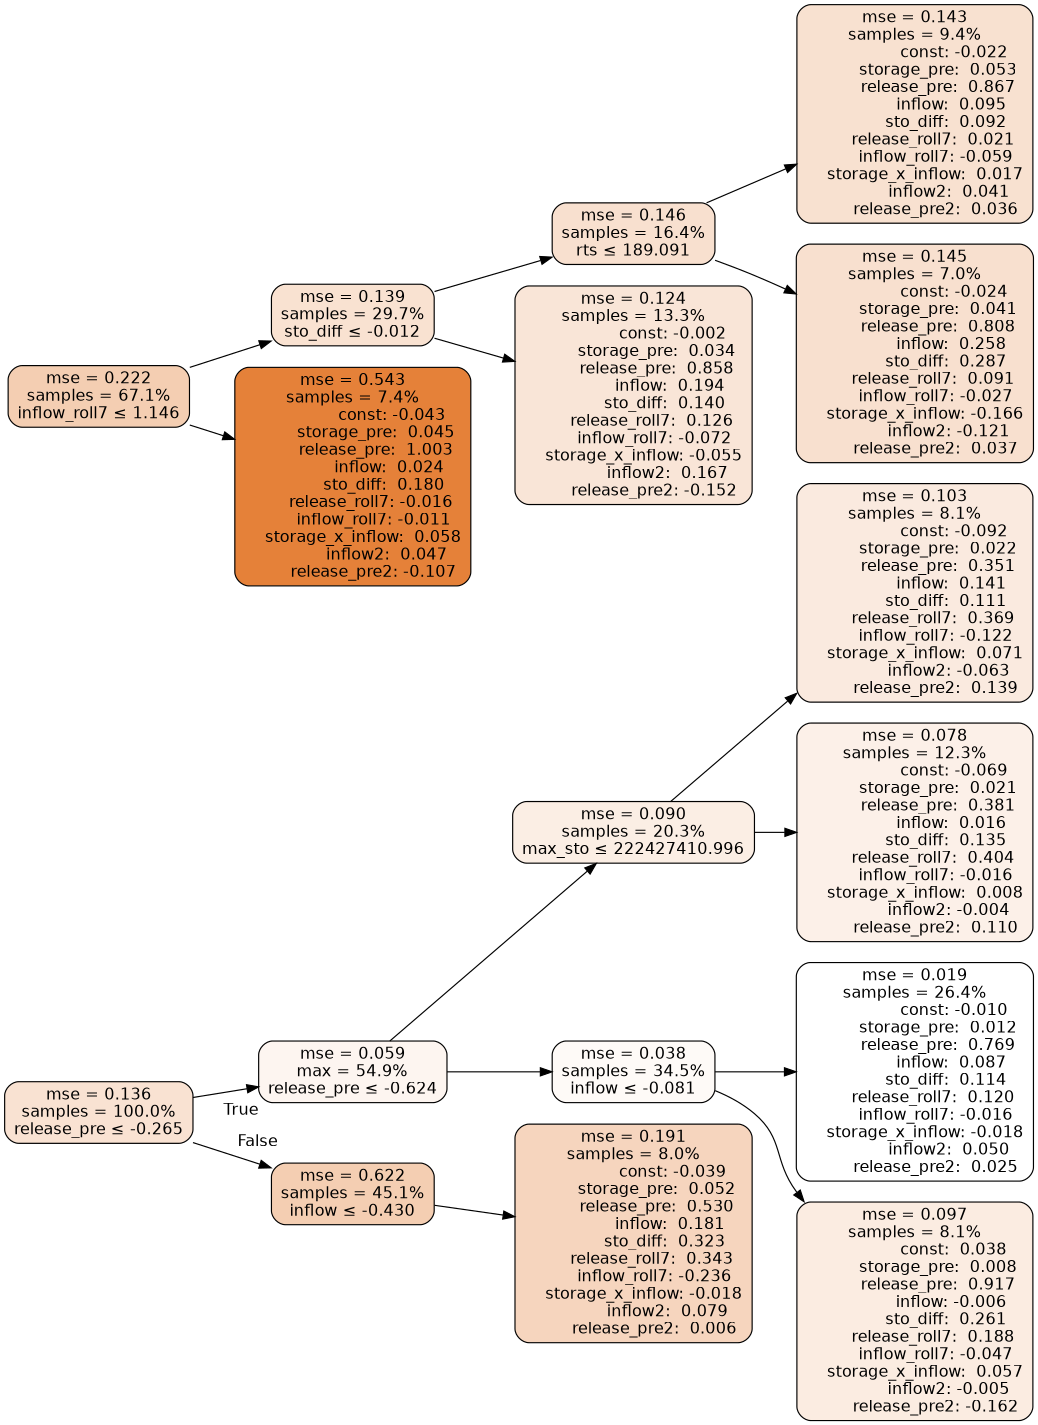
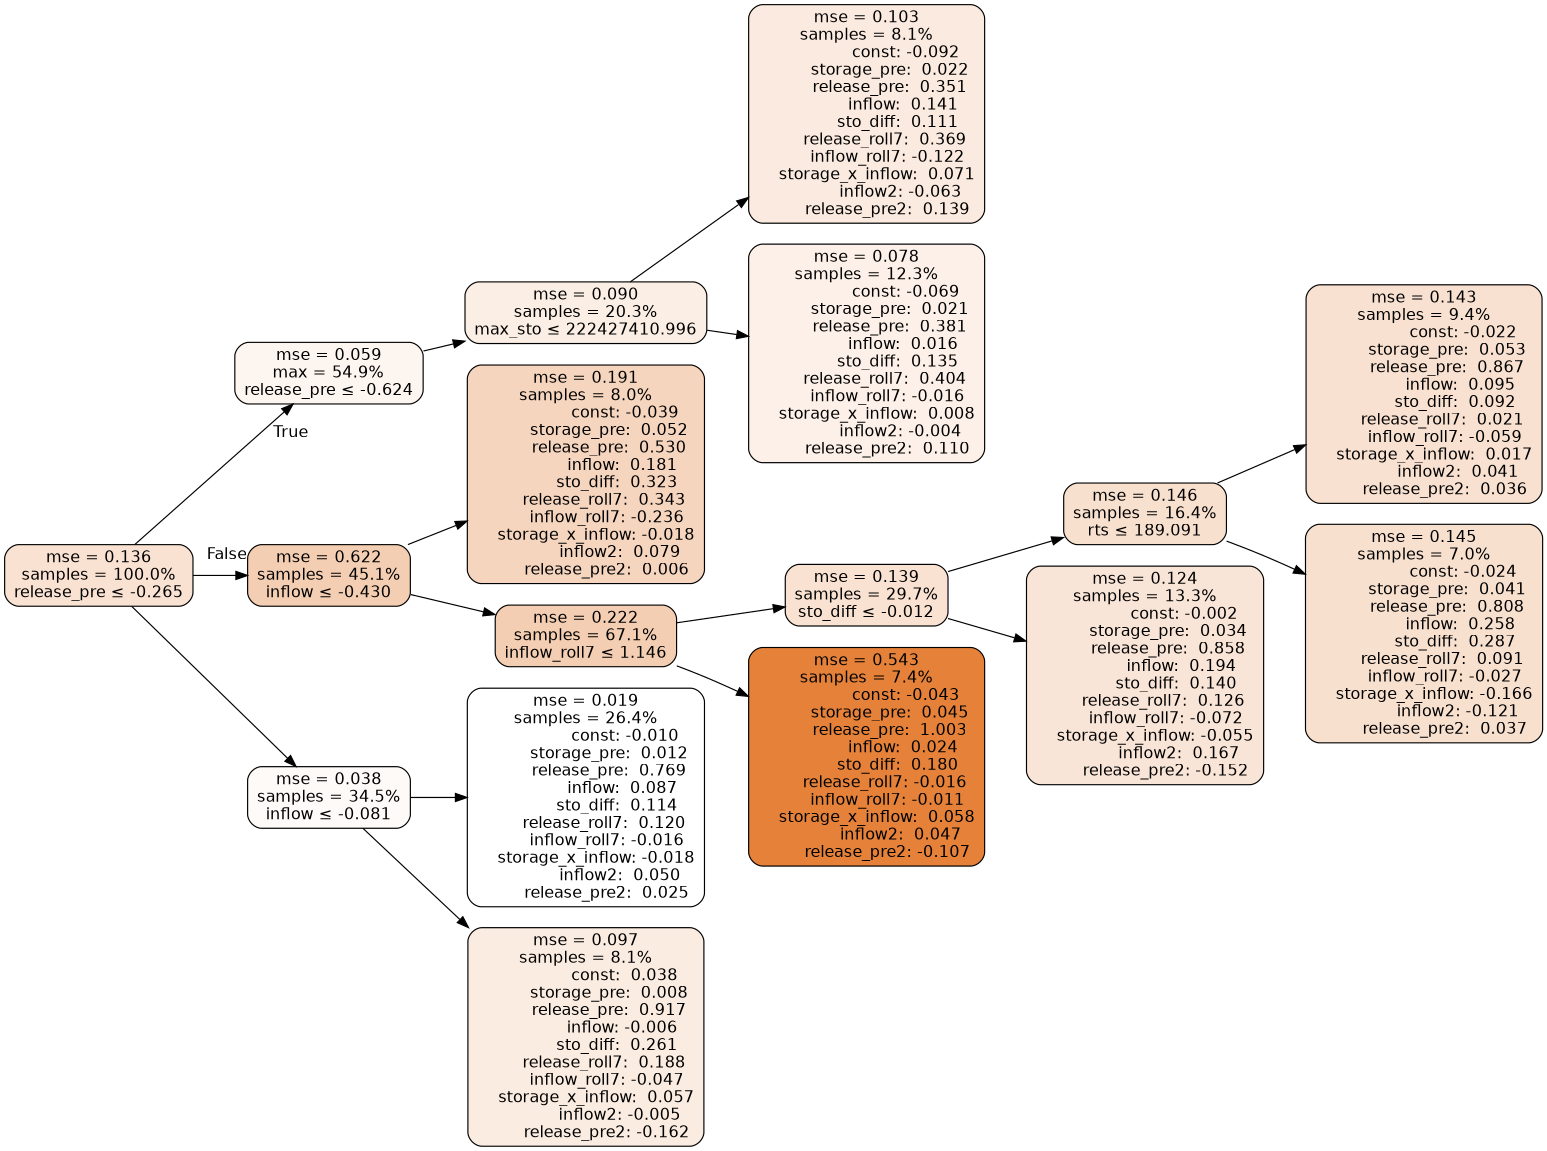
edge "mse = 0.622 samples = 45.1% inflow ≤ -0.430" -> "mse = 0.222 samples = 67.1% inflow_roll7 ≤ 1.146": added
edge "mse = 0.059 max = 54.9% release_pre ≤ -0.624" -> "mse = 0.038 samples = 34.5% inflow ≤ -0.081": now "mse = 0.136 samples = 100.0% release_pre ≤ -0.265" -> "mse = 0.038 samples = 34.5% inflow ≤ -0.081"
